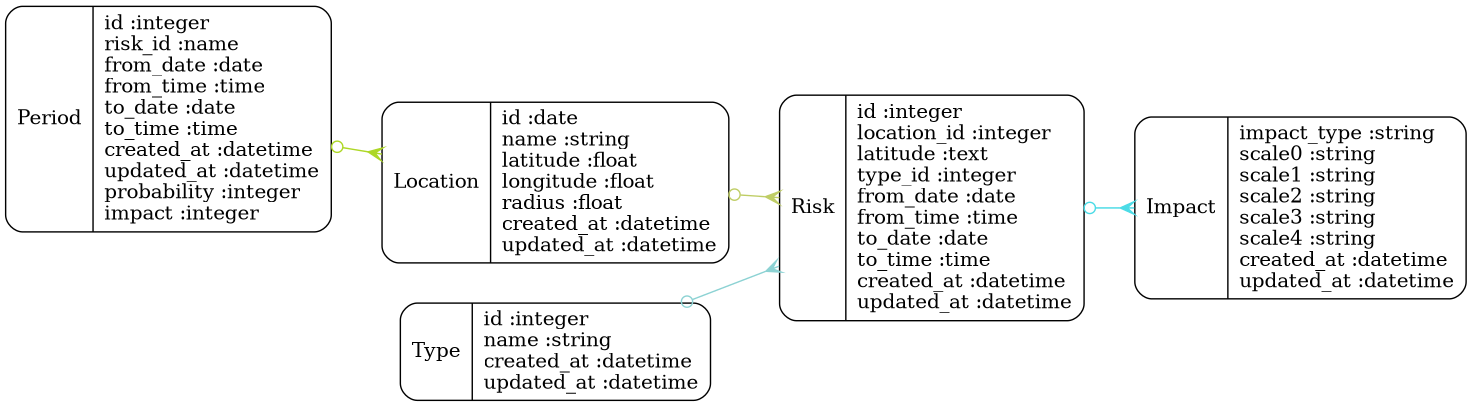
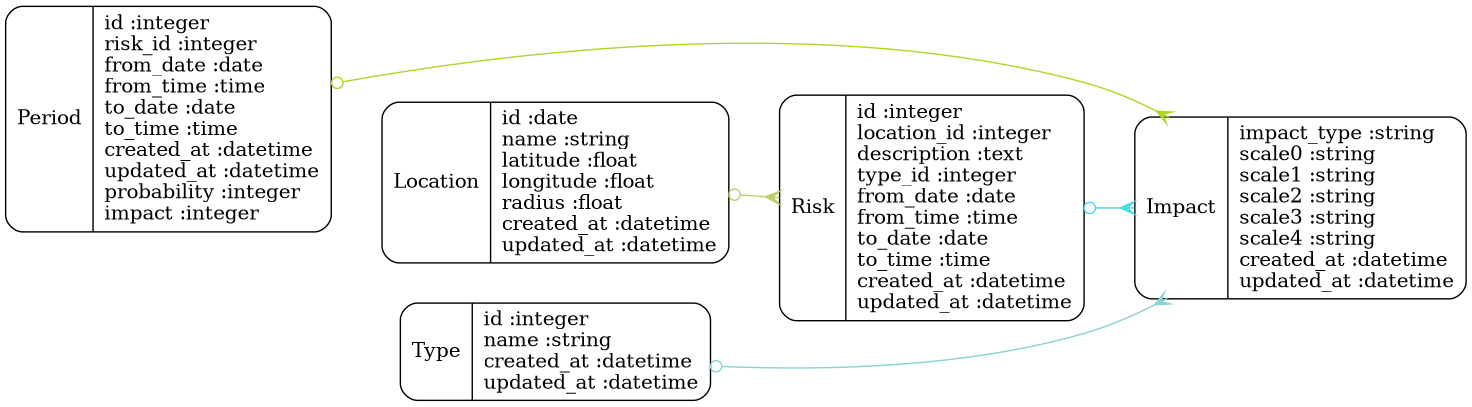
node "Period": text "risk_id :name" -> "risk_id :integer"
edge "Period" -- "Location": now "Period" -- "Impact"
node "Risk": text "latitude :text" -> "description :text"
edge "Risk" -- "Type": now "Impact" -- "Type"
